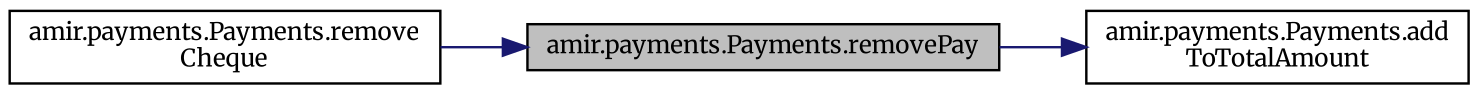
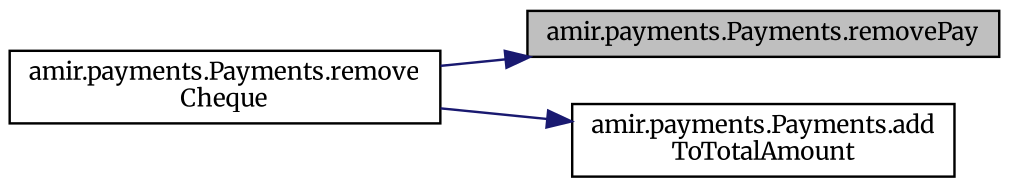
edge "amir.payments.Payments.removePay" -> "amir.payments.Payments.add ToTotalAmount": now "amir.payments.Payments.remove Cheque" -> "amir.payments.Payments.add ToTotalAmount"
